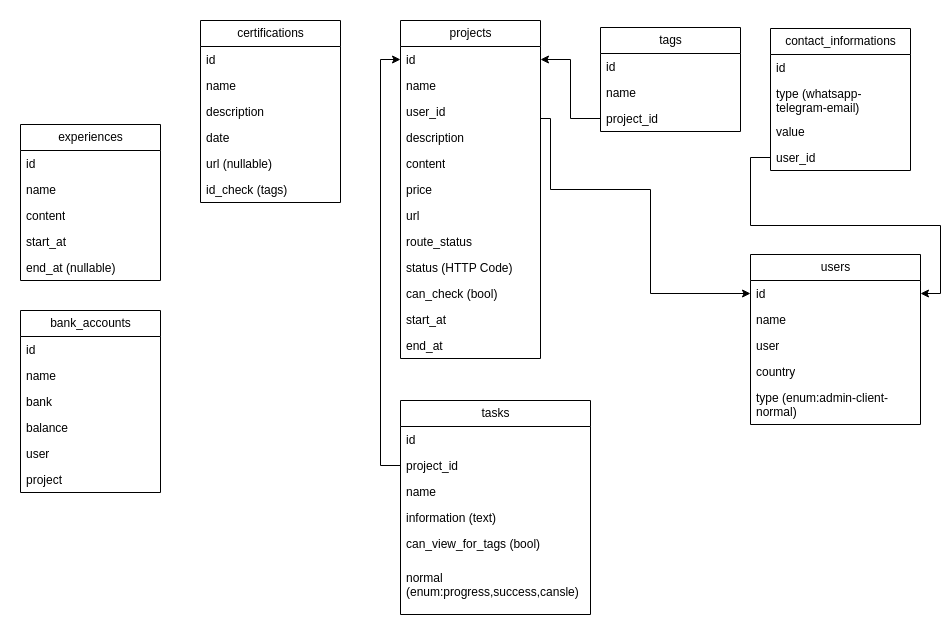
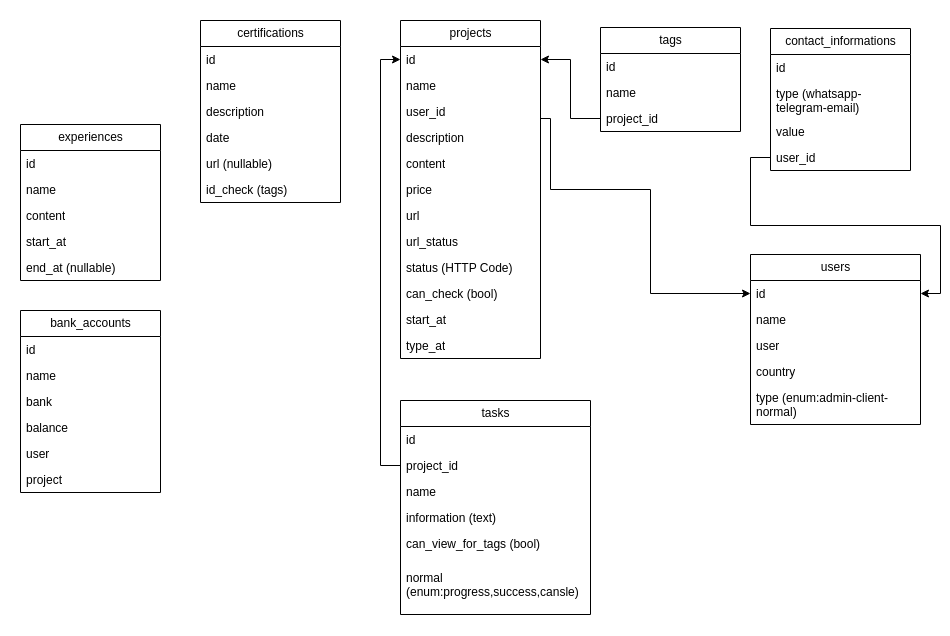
node "route_status": label "route_status" -> "url_status"
node "end_at": label "end_at" -> "type_at"
